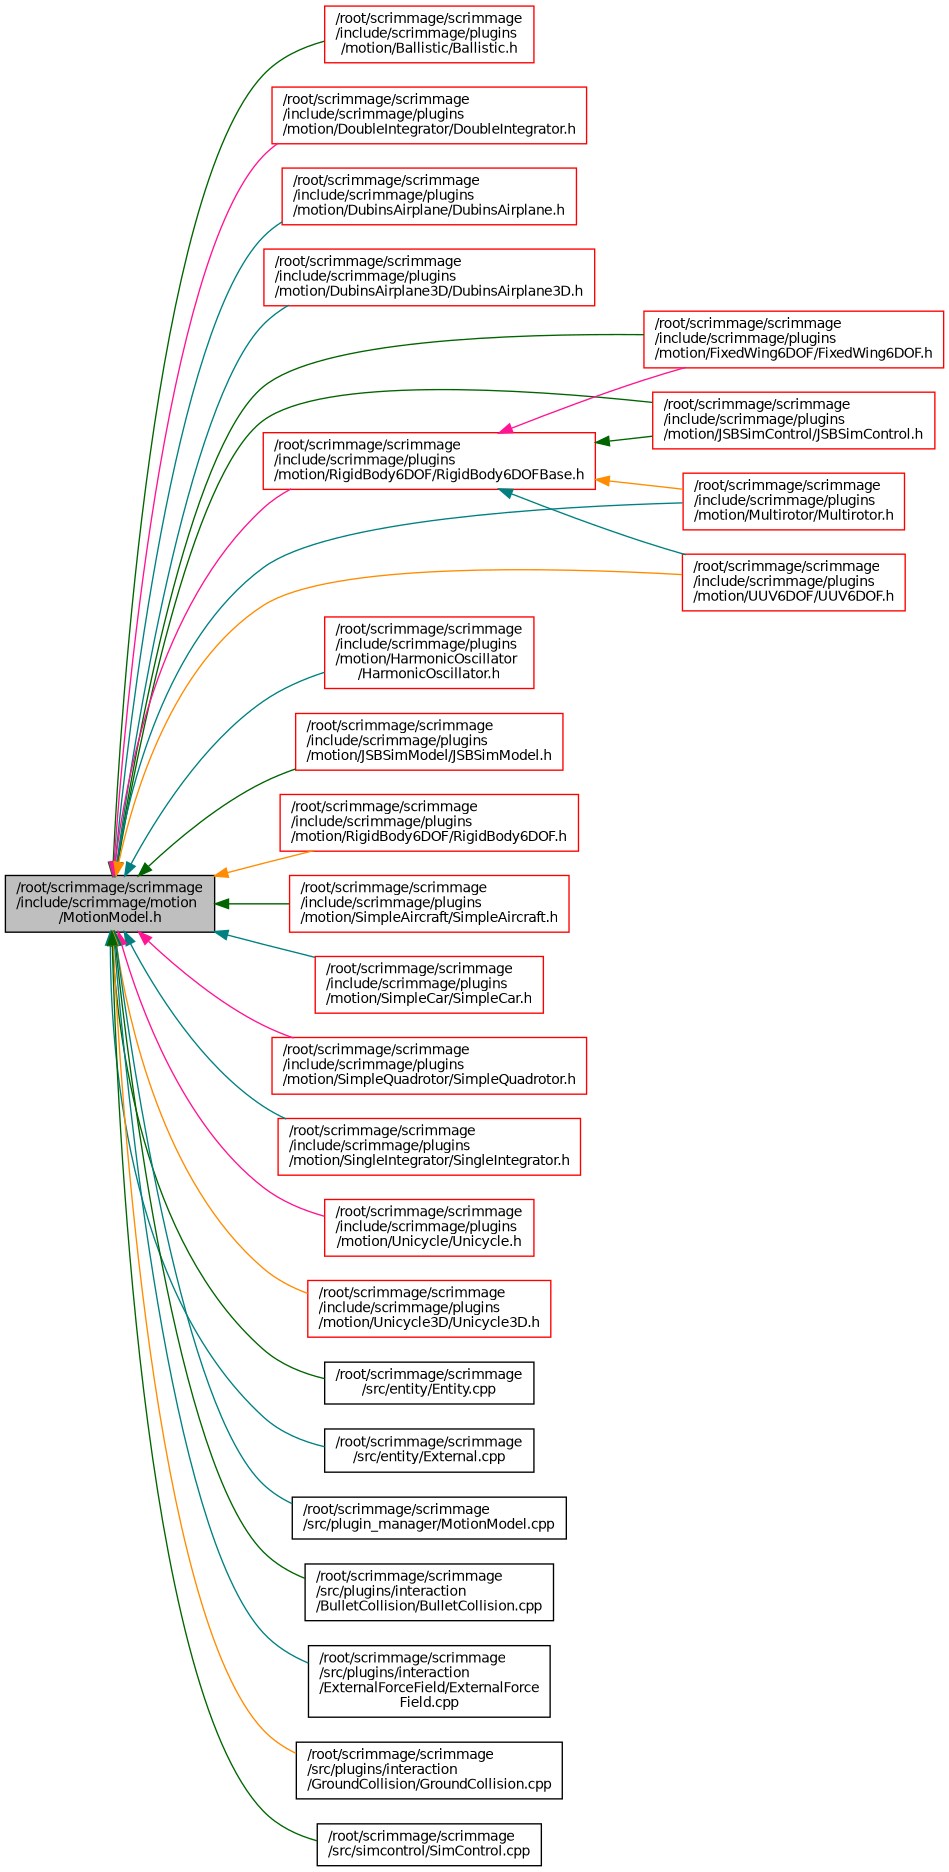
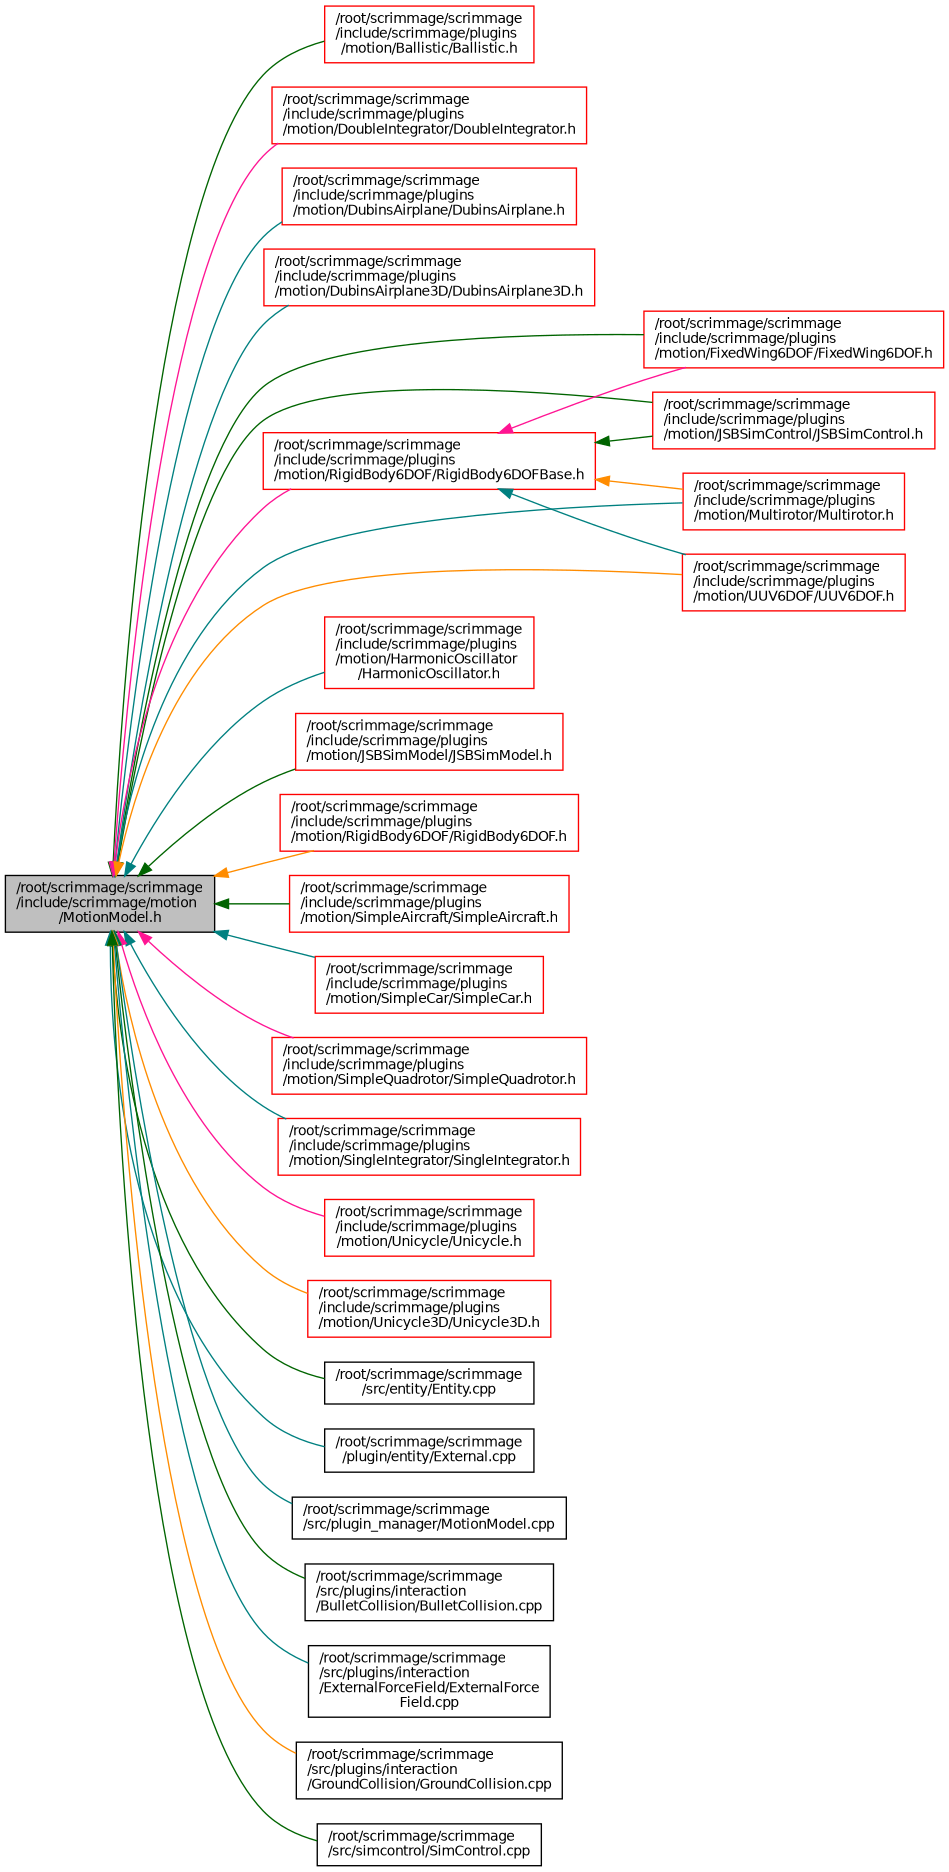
node "/root/scrimmage/scrimmage /src/entity/External.cpp": label "/root/scrimmage/scrimmage /src/entity/External.cpp" -> "/root/scrimmage/scrimmage /plugin/entity/External.cpp"
